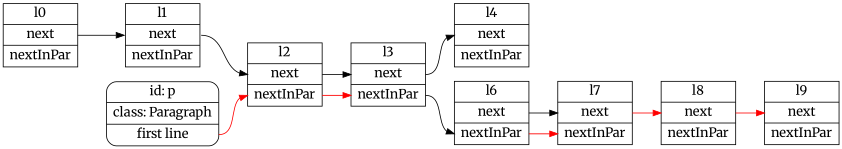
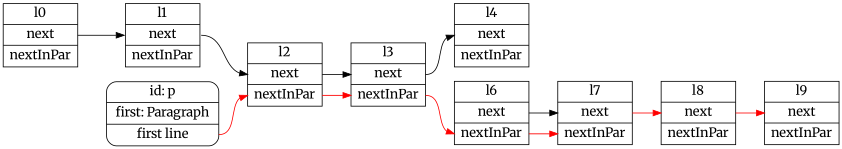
edge "l3" -> "l6": color black -> red
node "id: p": text "class: Paragraph" -> "first: Paragraph"
